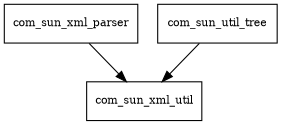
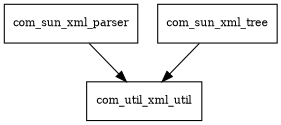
node "com_sun_util_tree": label "com_sun_util_tree" -> "com_sun_xml_tree"
node "com_sun_xml_util": label "com_sun_xml_util" -> "com_util_xml_util"
